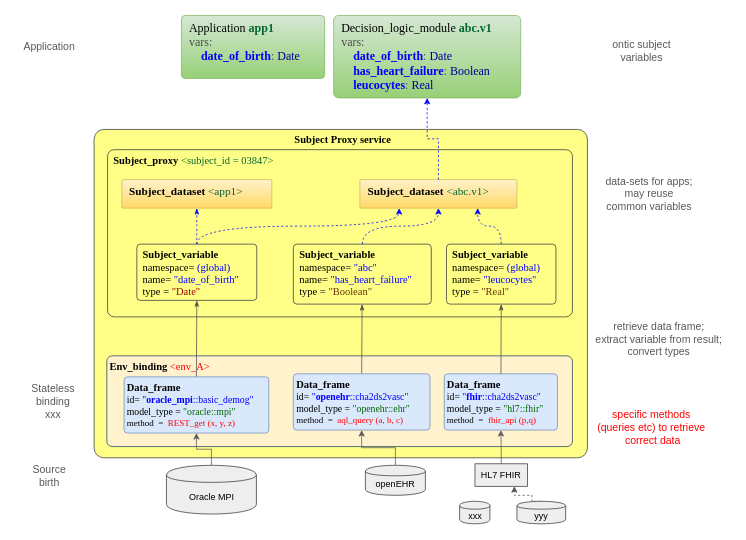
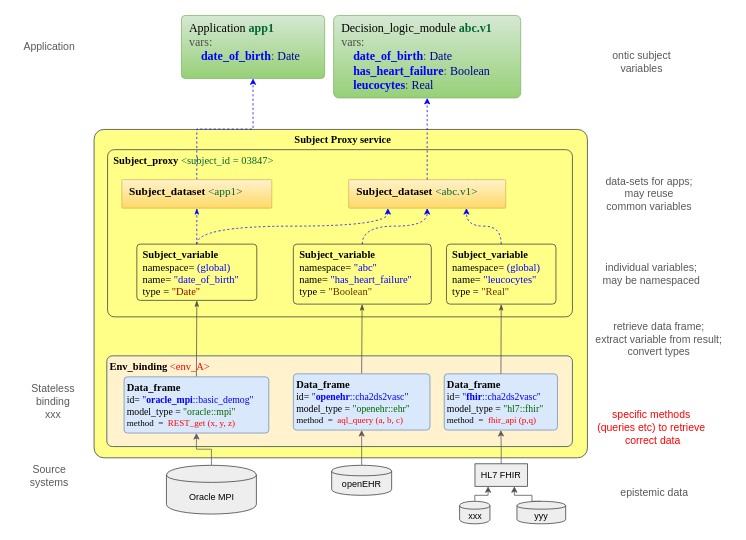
node "ontic subject variables": moved (642, 51) -> (642, 62)
edge "Subject_dataset <app1>" -> "Application app1 vars: date_of_birth: Date": added
node "Subject_dataset <abc.v1>": moved (439, 194) -> (427, 194)
node "individual variables; may be namespaced": added
node "Source birth": label "Source birth" -> "Source systems"
node "openEHR": moved (396, 480) -> (362, 480)
node "epistemic data": added
edge "xxx" -> "HL7 FHIR": added
edge "yyy" -> "HL7 FHIR": style dashed -> solid
